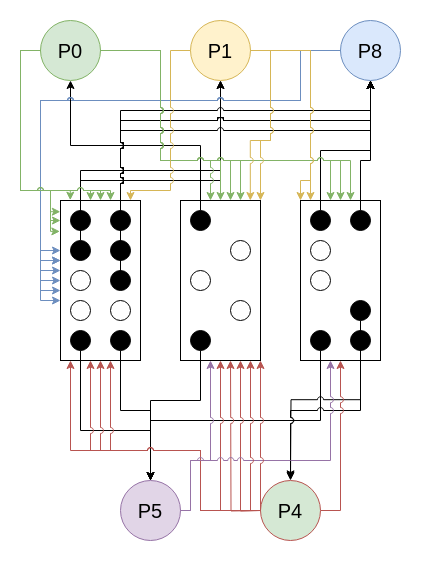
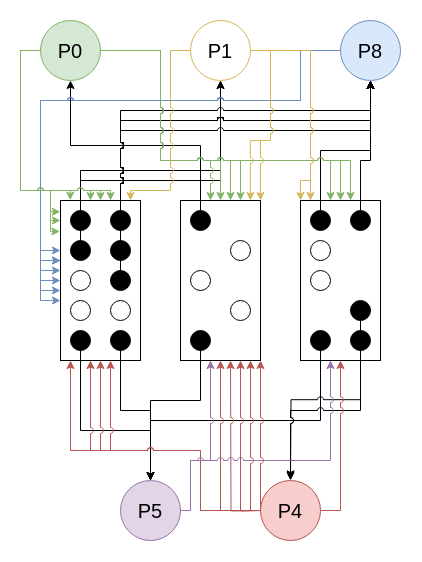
node "P1": fillcolor #fff2cc -> #ffffff
node "P4": fillcolor #d5e8d4 -> #f8cecc
